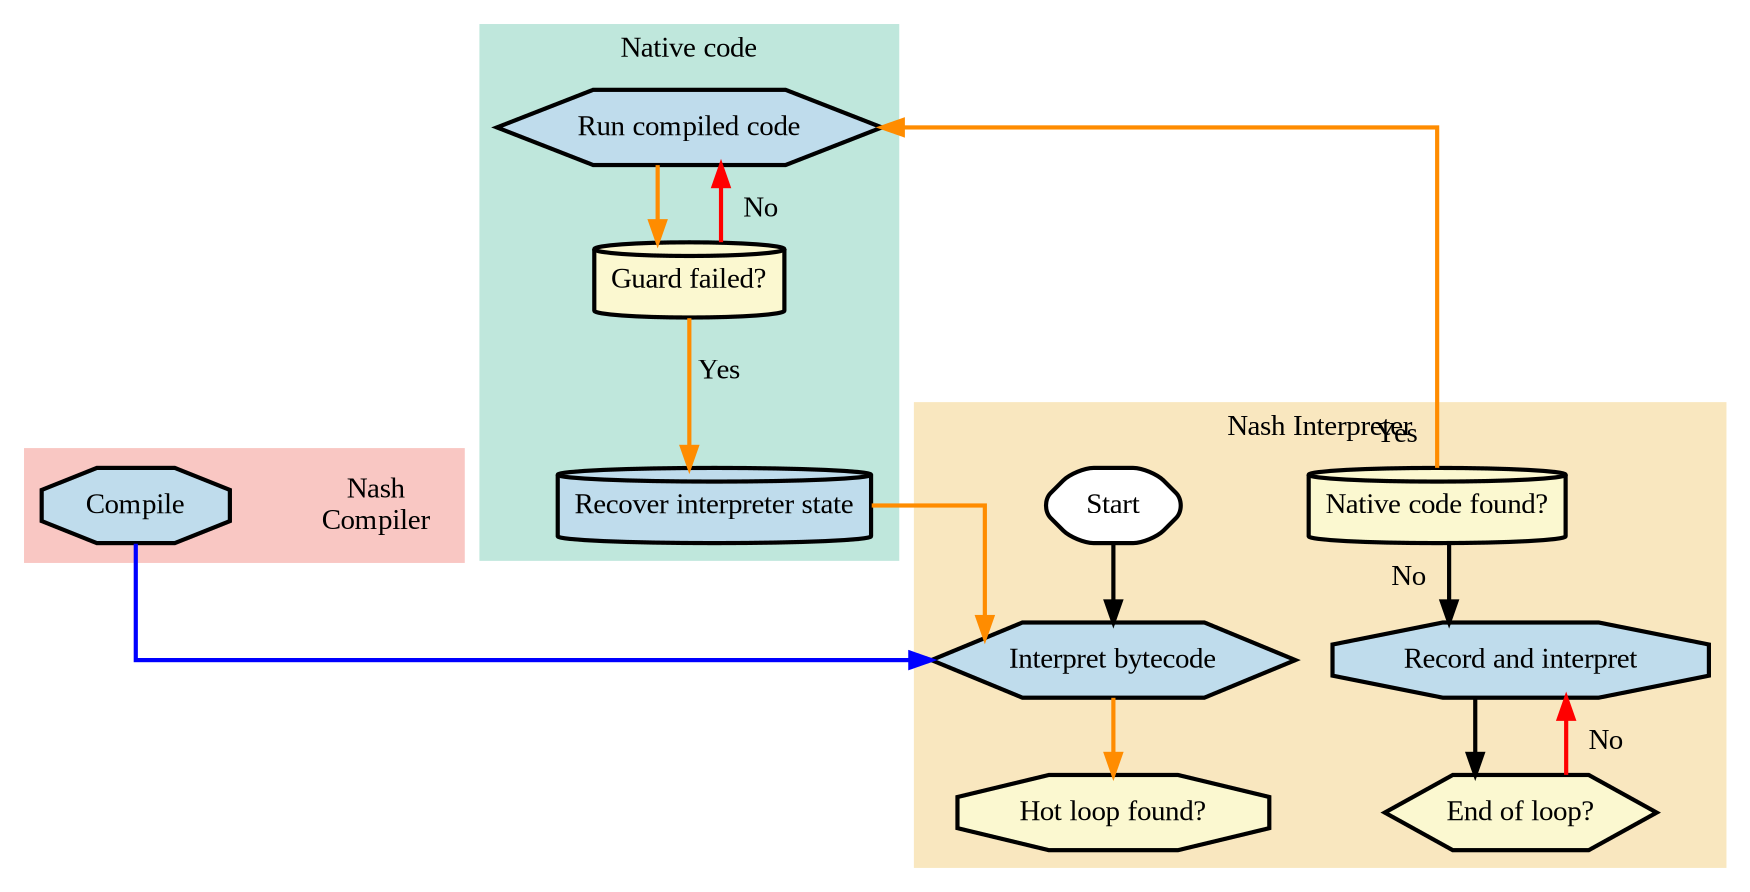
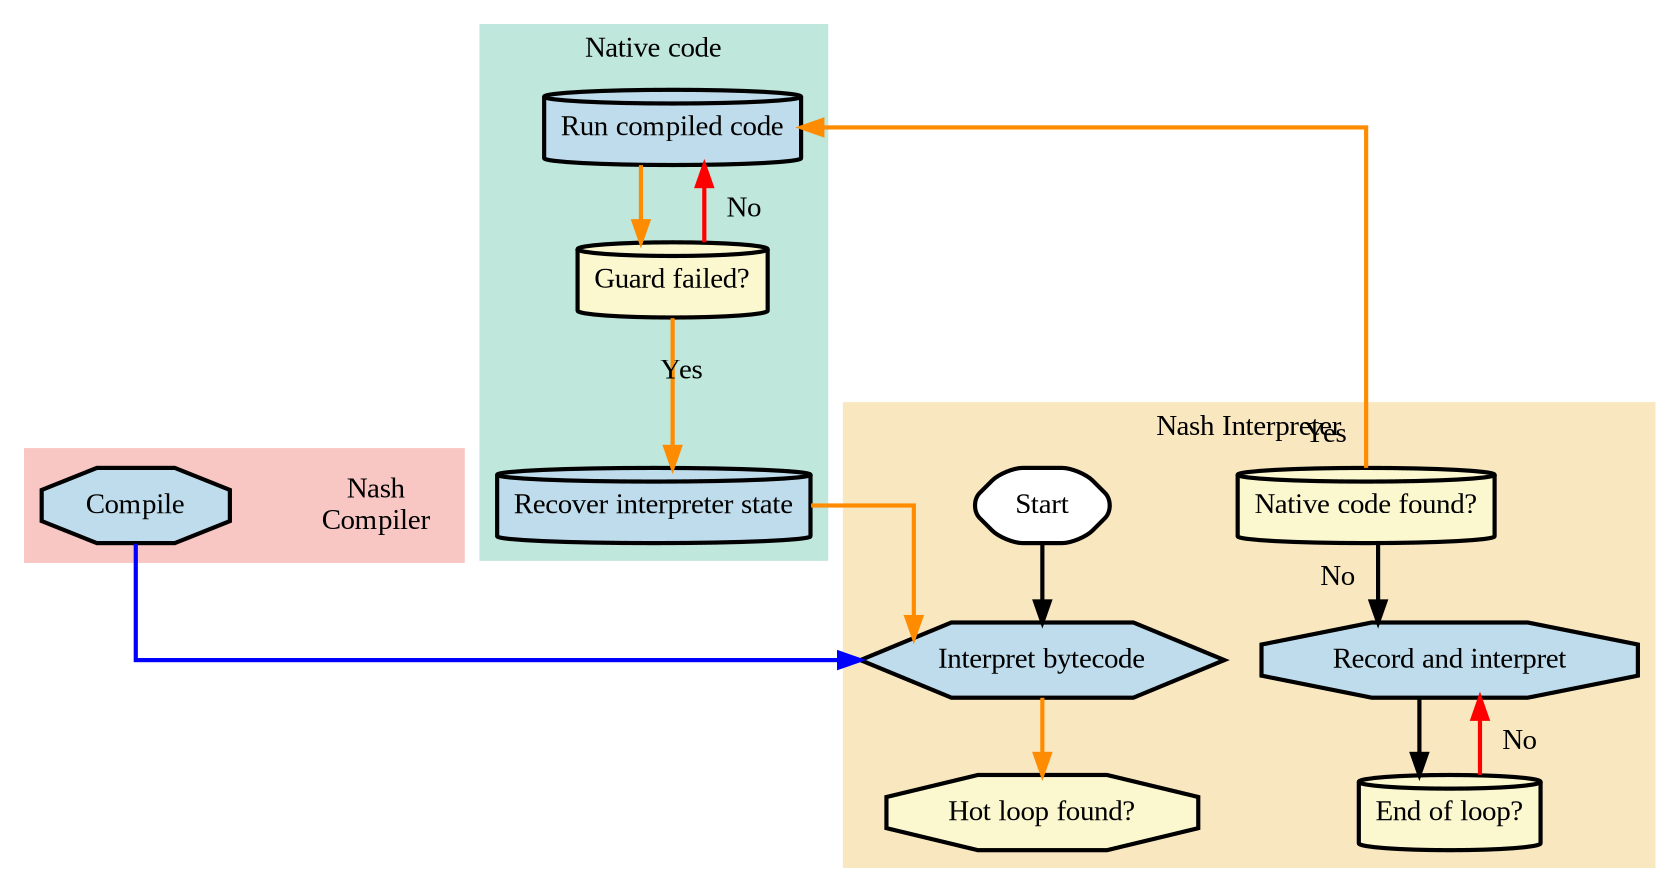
node "Run compiled code": shape hexagon -> cylinder
node "End of loop?": shape hexagon -> cylinder
